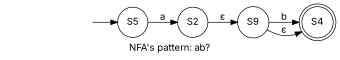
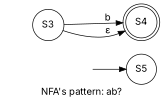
node "S2": removed
node "S9": label "S9" -> "S3"
